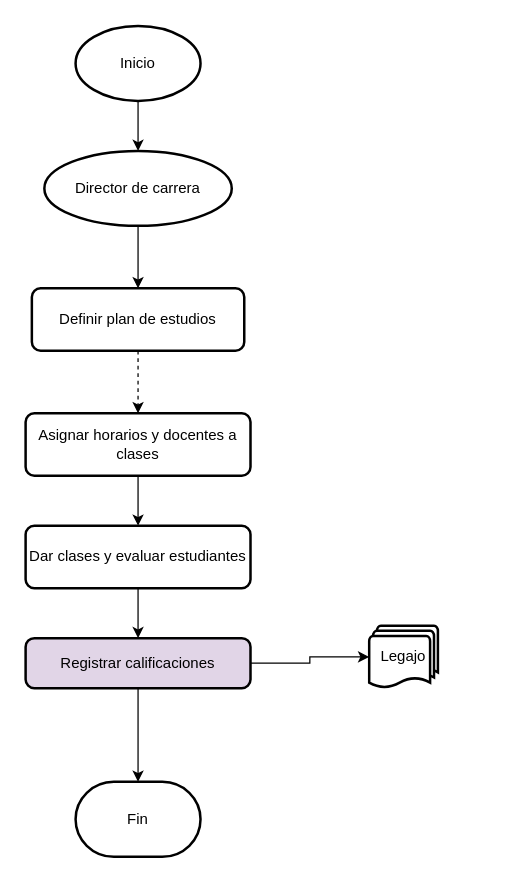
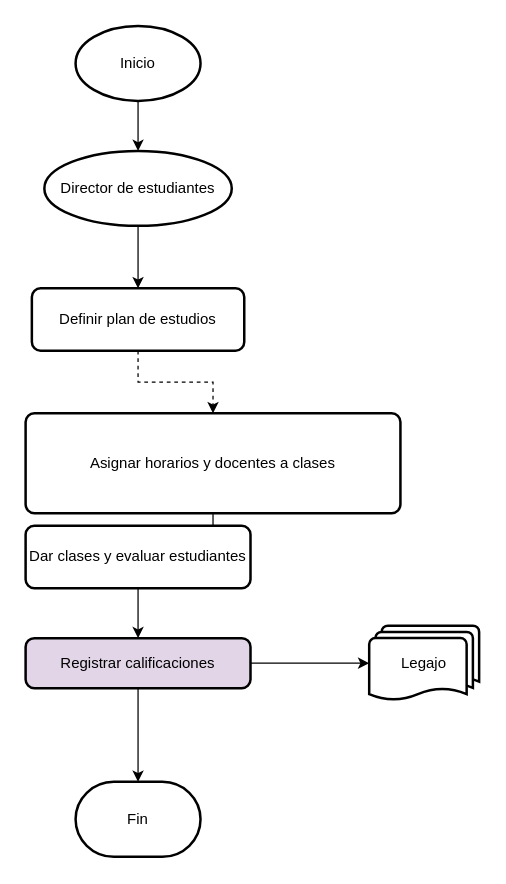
node "Director de carrera": label "Director de carrera" -> "Director de estudiantes"
node "Asignar horarios y docentes a clases": size 225x63 -> 375x100
node "Legajo": size 69x63 -> 110x75
